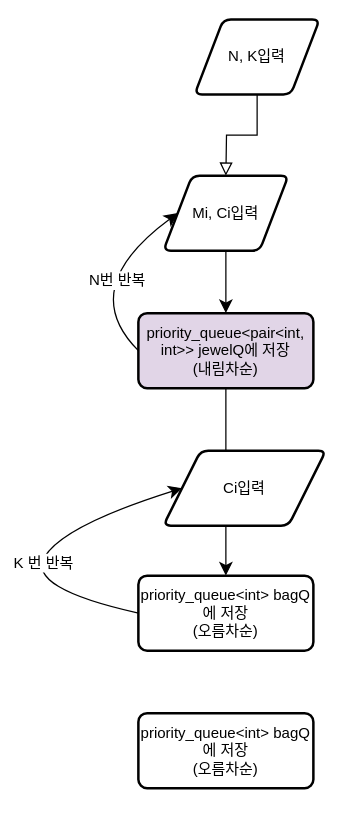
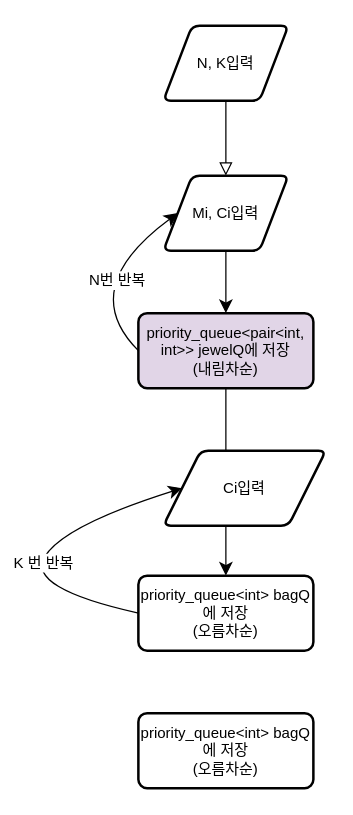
node "N, K입력": moved (257, 57) -> (226, 63)
